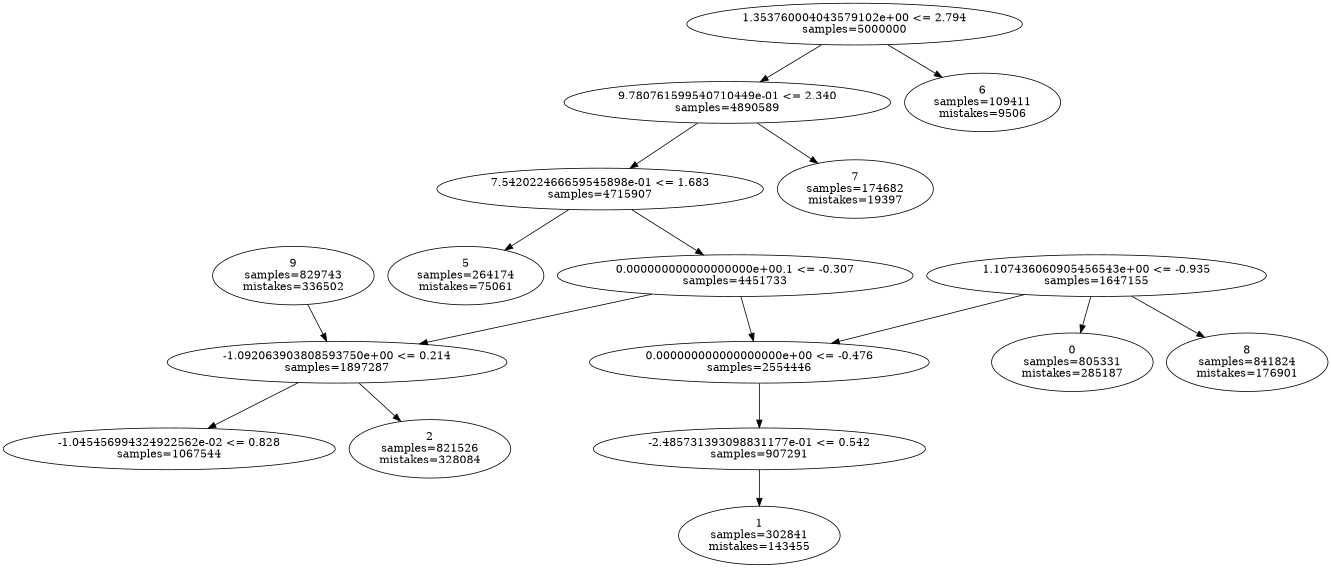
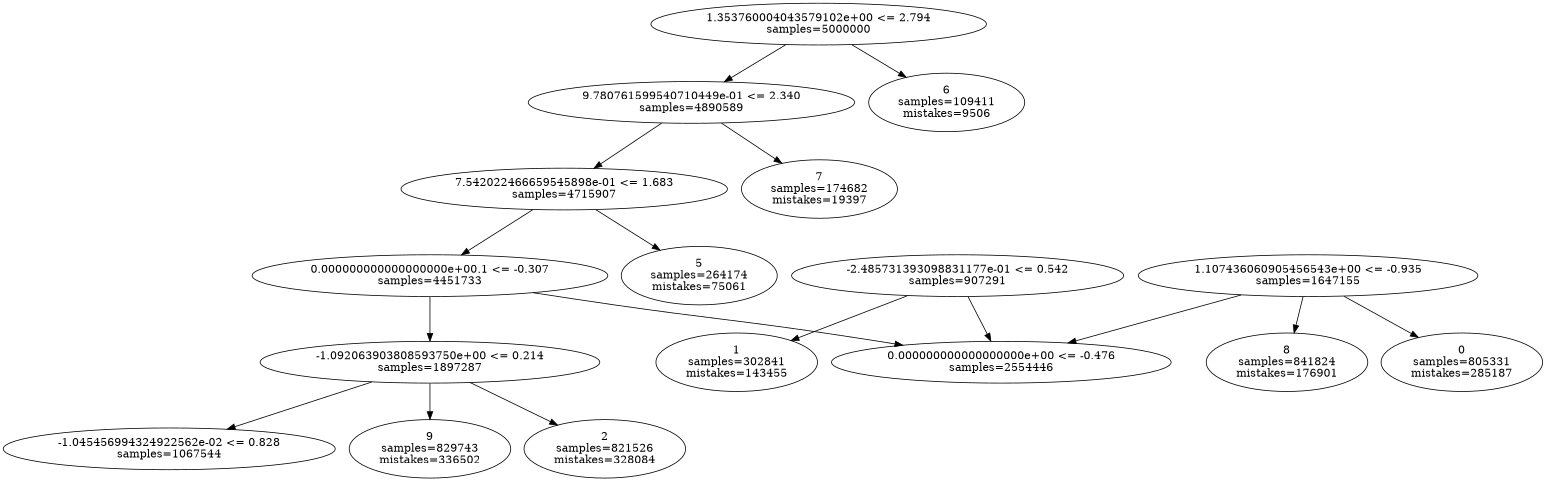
edge "9 samples=829743 mistakes=336502" -> "-1.092063903808593750e+00 <= 0.214 samples=1897287": reversed
edge "0.000000000000000000e+00 <= -0.476 samples=2554446" -> "-2.485731393098831177e-01 <= 0.542 samples=907291": reversed
